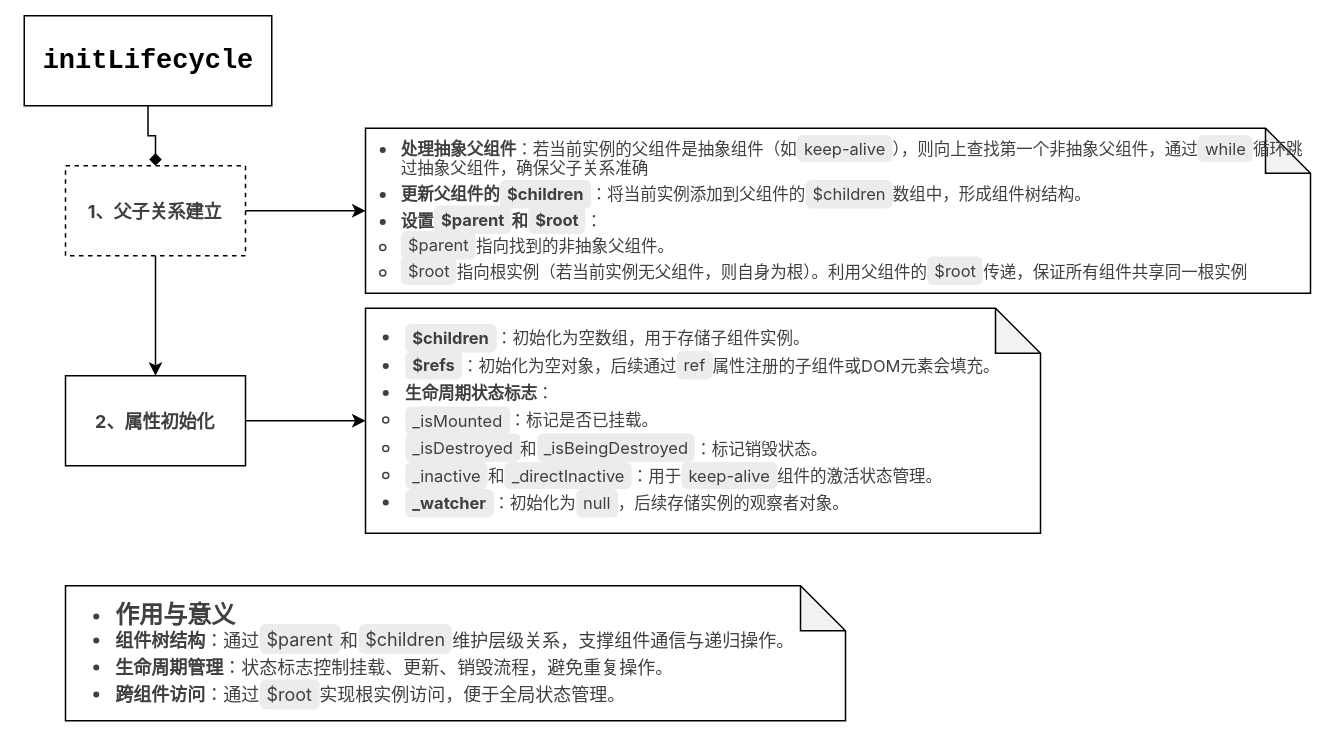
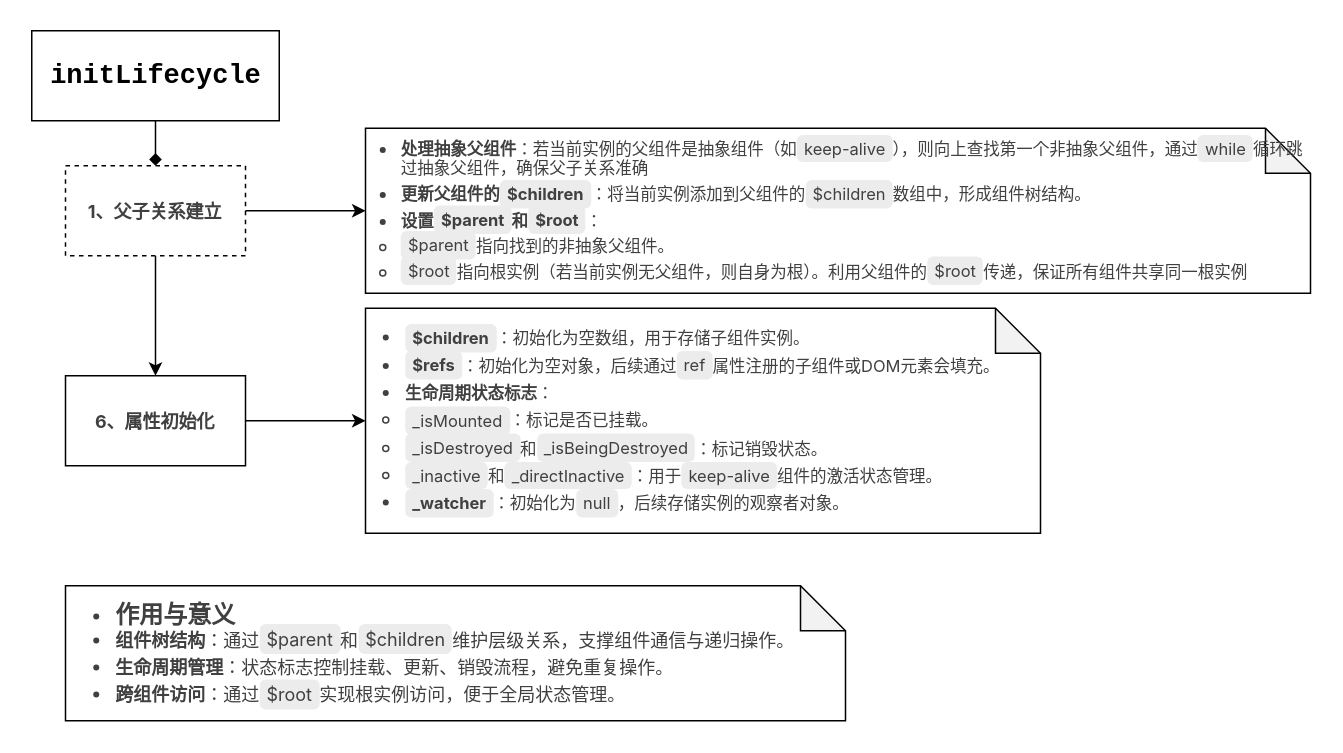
node "initLifecycle": moved (148, 61) -> (155, 76)
node "2、属性初始化": label "2、属性初始化" -> "6、属性初始化"
